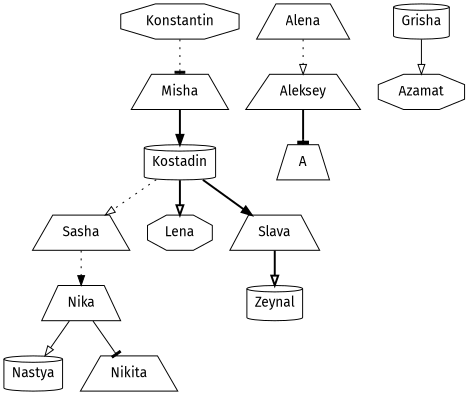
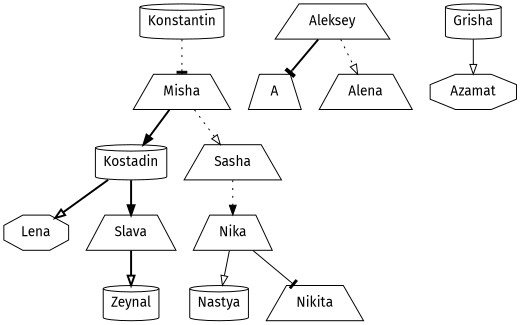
node "Konstantin": shape octagon -> cylinder
edge "Alena" -> "Aleksey": reversed
edge "Kostadin" -> "Sasha": now "Misha" -> "Sasha"
